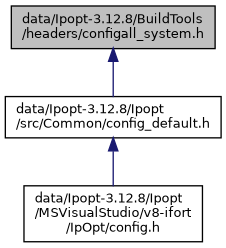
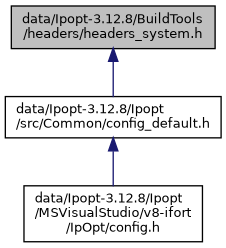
node "data/Ipopt-3.12.8/BuildTools /headers/configall_system.h": label "data/Ipopt-3.12.8/BuildTools /headers/configall_system.h" -> "data/Ipopt-3.12.8/BuildTools /headers/headers_system.h"
